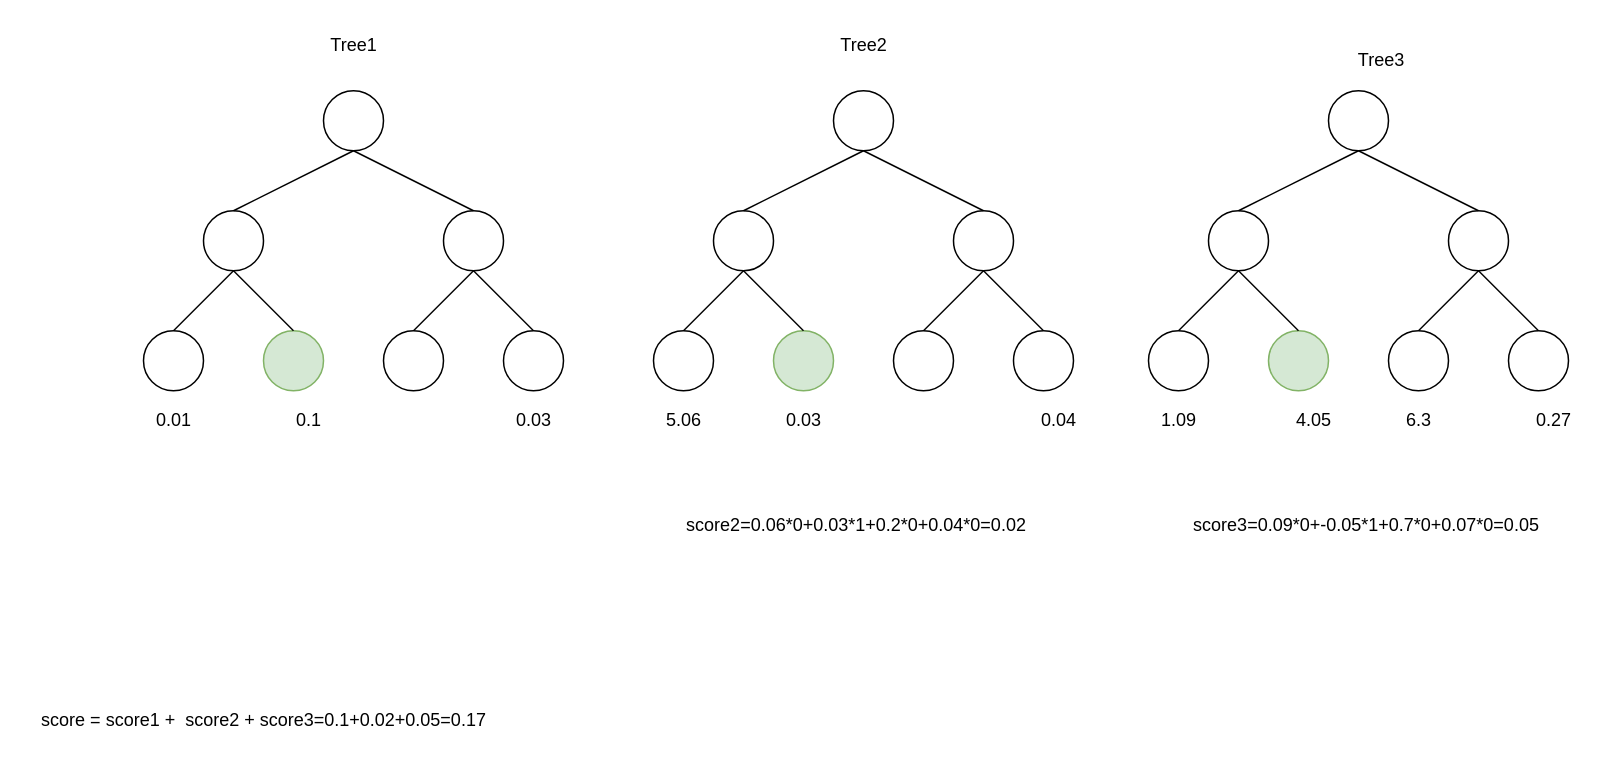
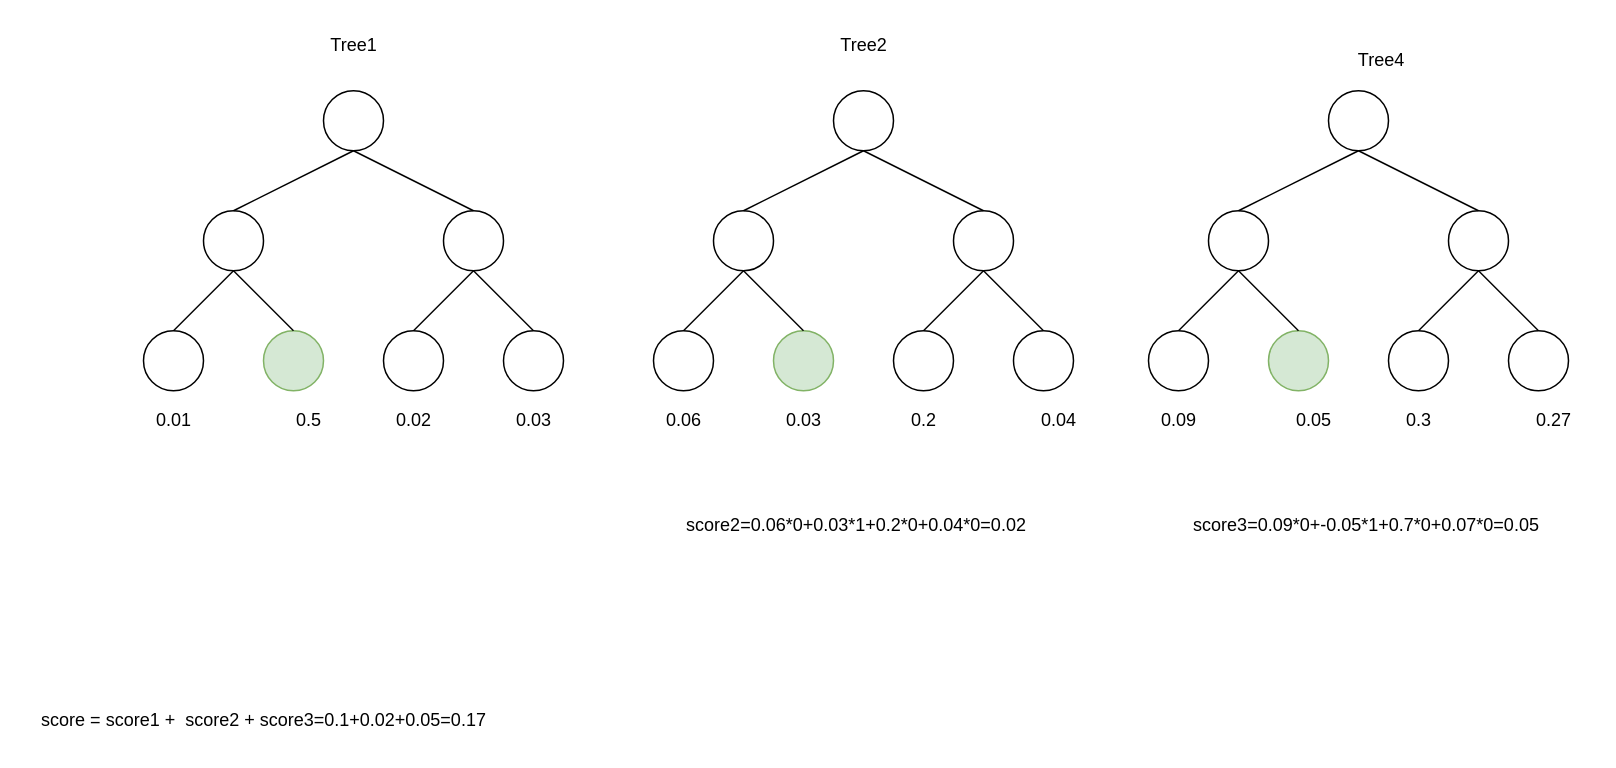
node "Tree3": label "Tree3" -> "Tree4"
node "0.1": label "0.1" -> "0.5"
node "0.02": added
node "5.06": label "5.06" -> "0.06"
node "0.2": added
node "1.09": label "1.09" -> "0.09"
node "4.05": label "4.05" -> "0.05"
node "6.3": label "6.3" -> "0.3"
